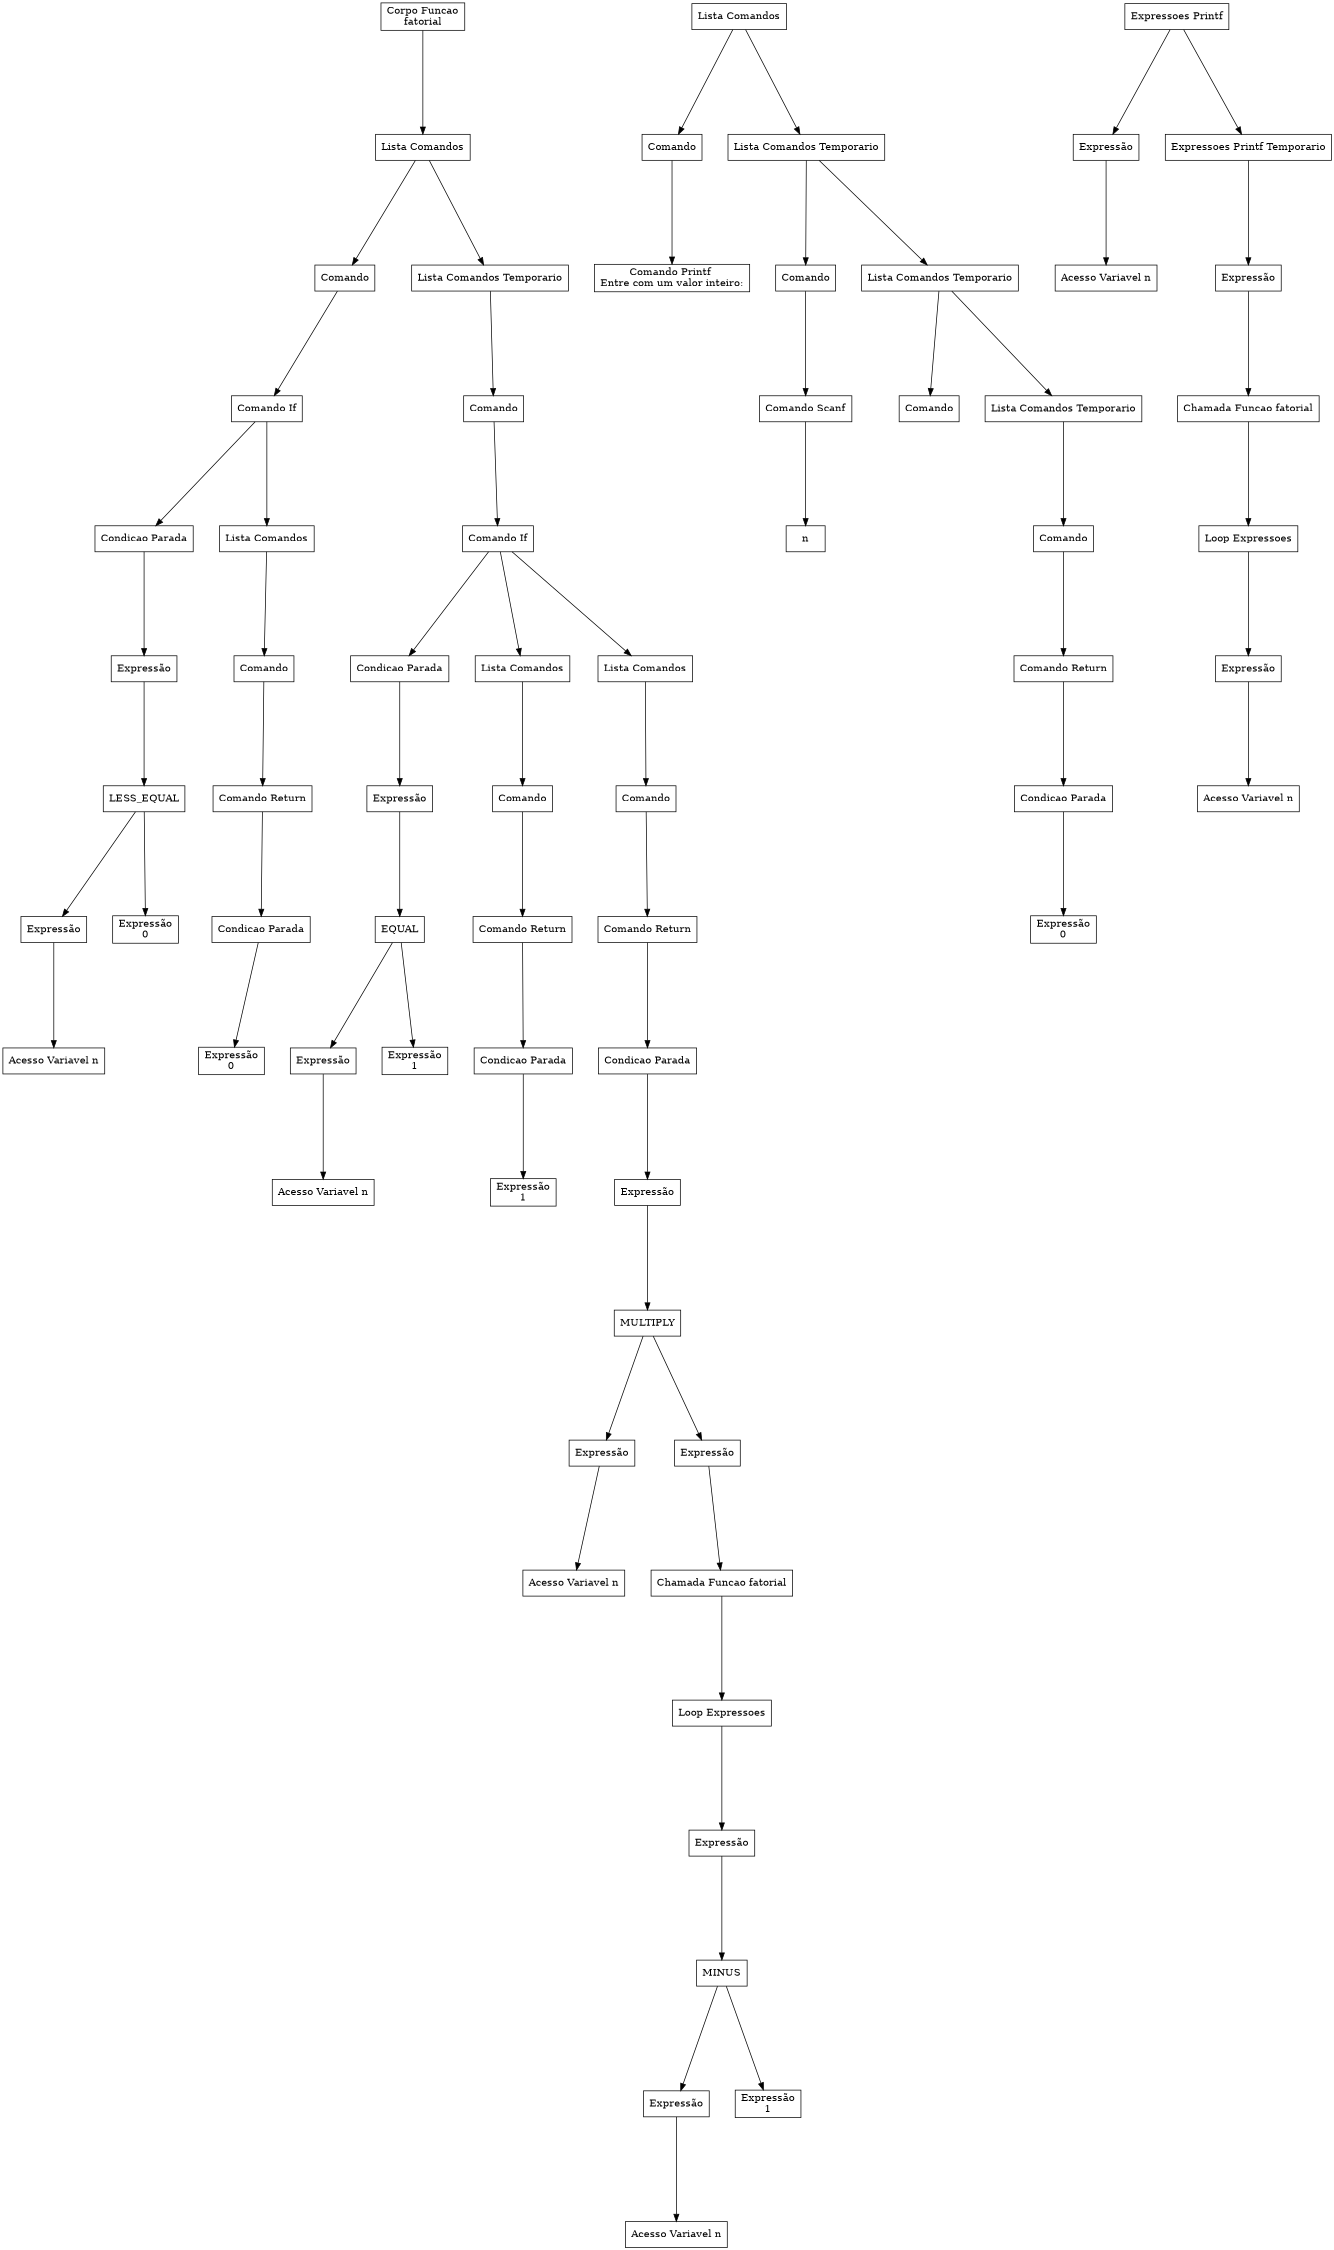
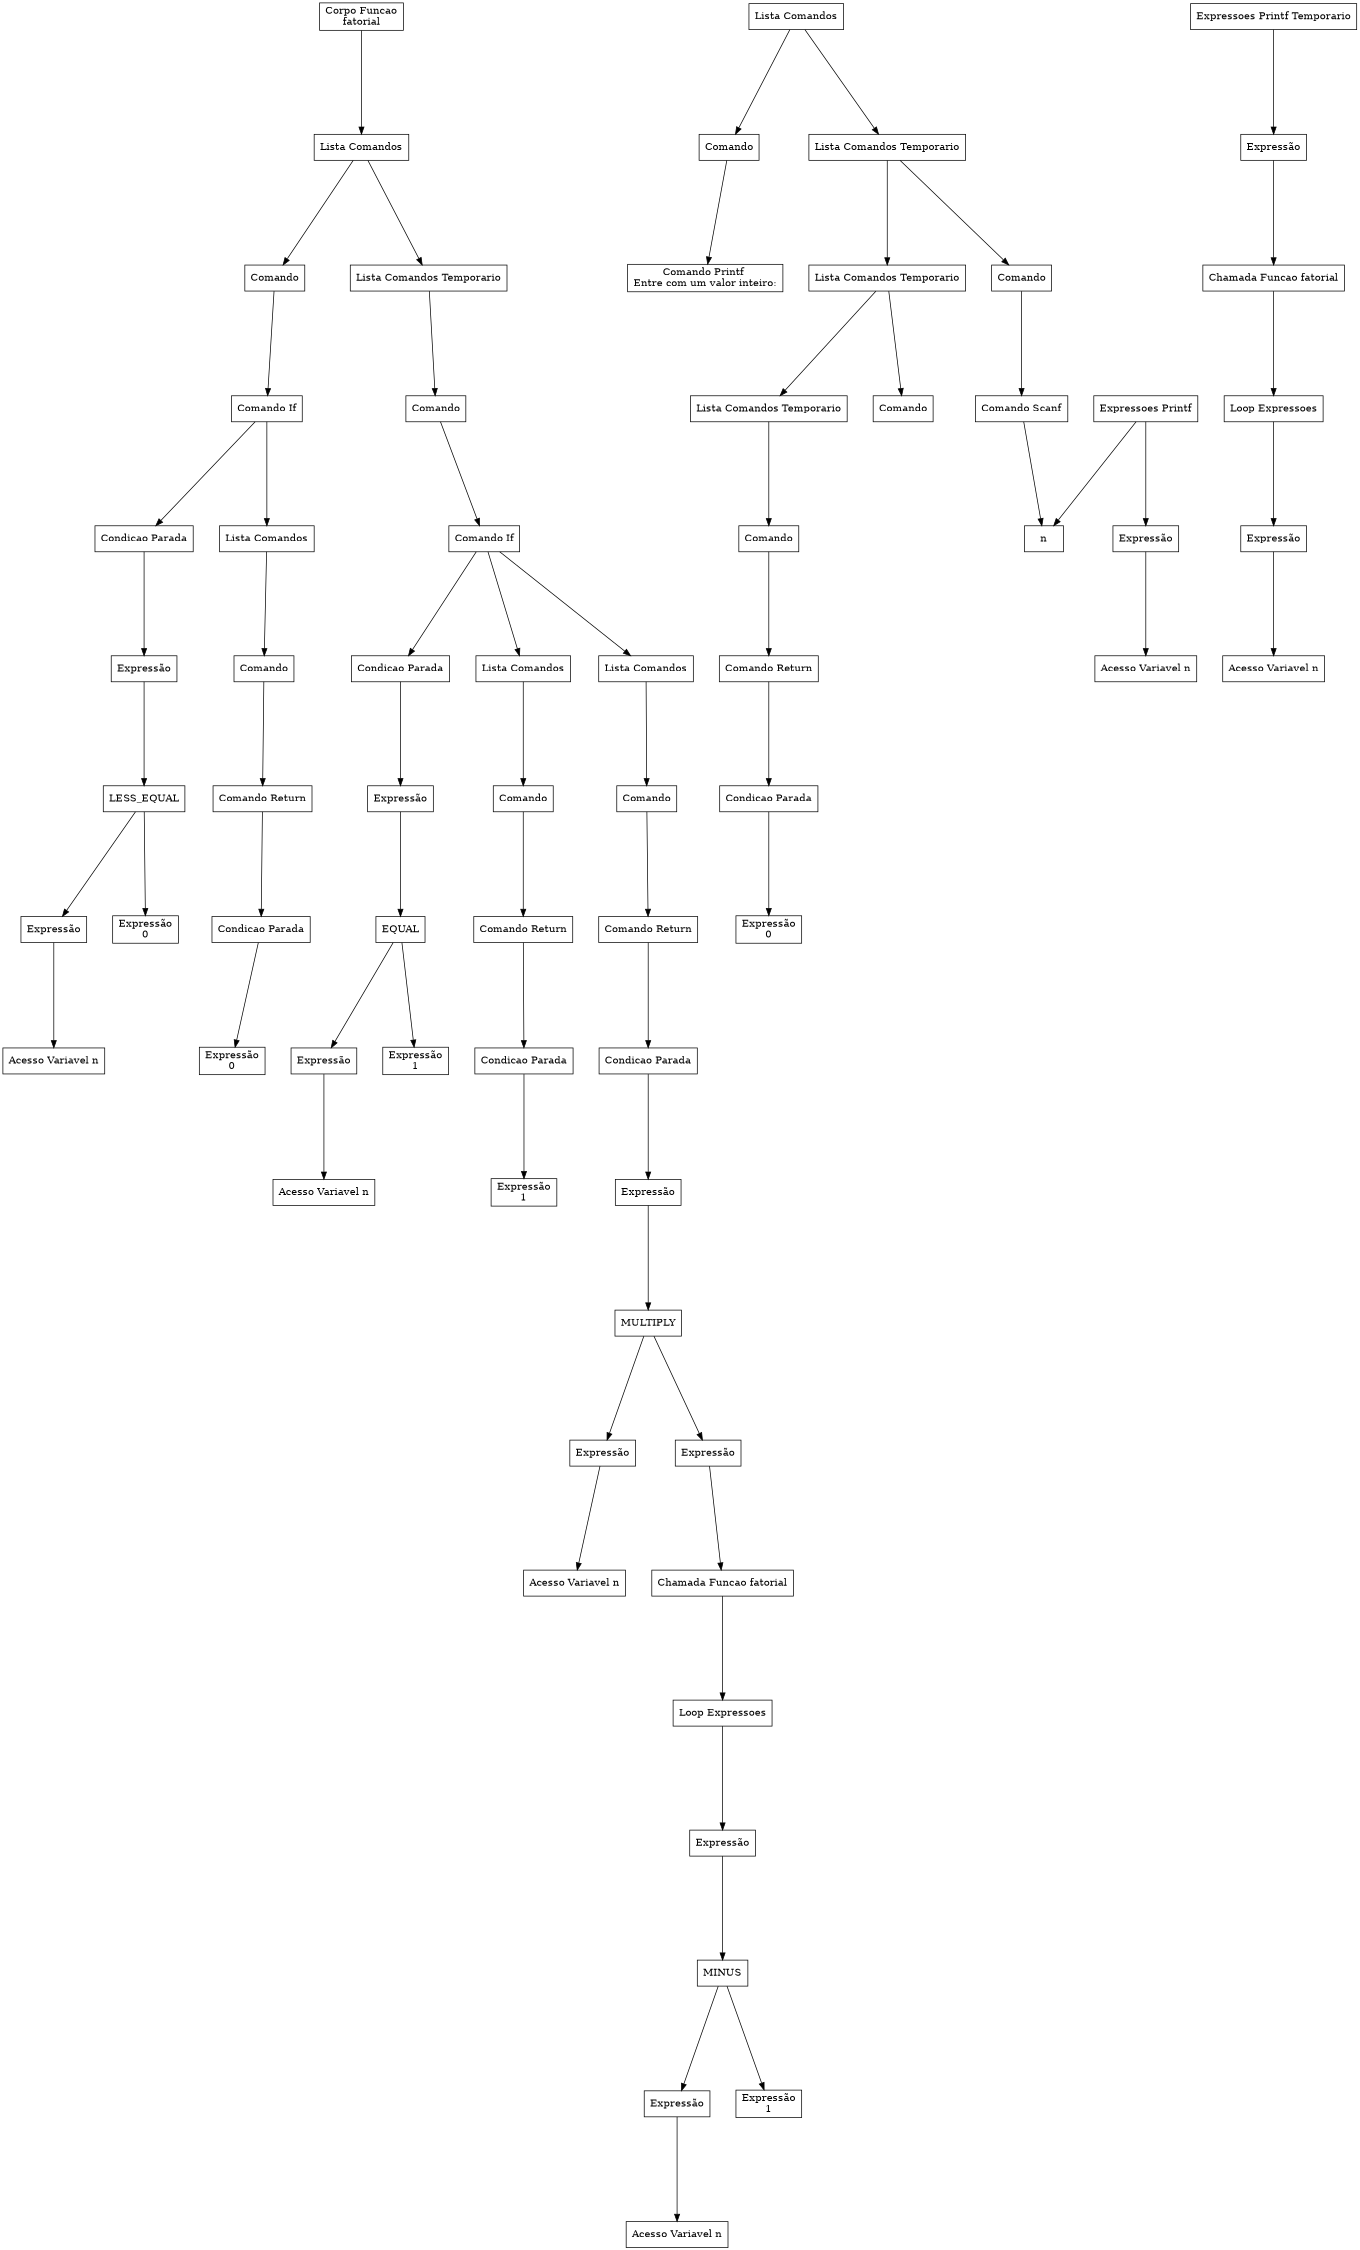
edge "Expressoes Printf" -> "Expressoes Printf Temporario": now "Expressoes Printf" -> "n"
